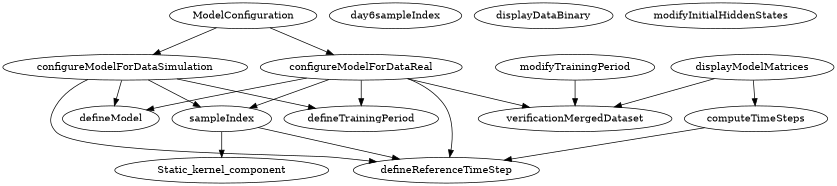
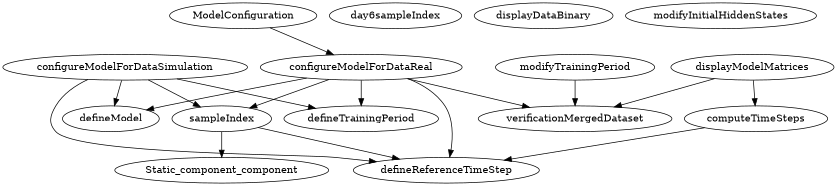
edge "ModelConfiguration" -> "configureModelForDataSimulation": removed
node "Static_kernel_component": label "Static_kernel_component" -> "Static_component_component"
